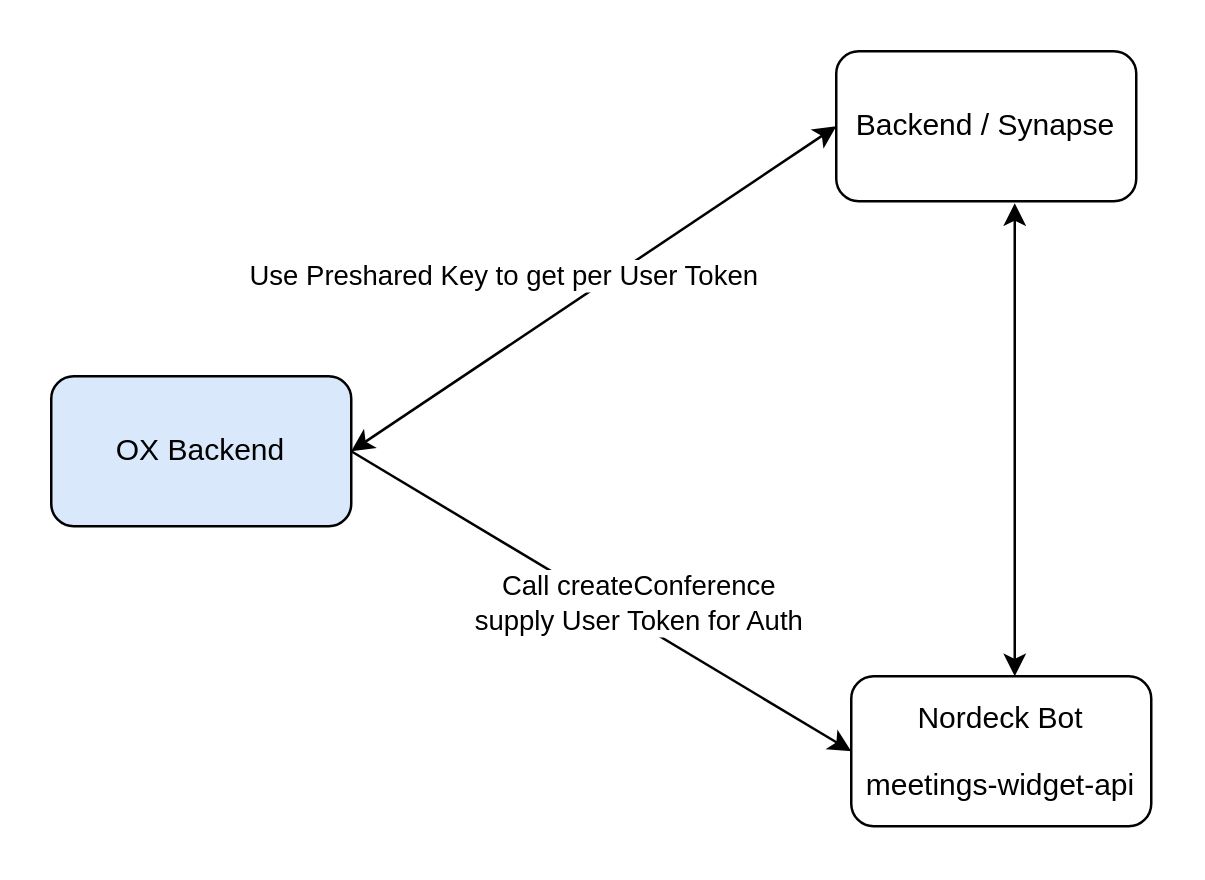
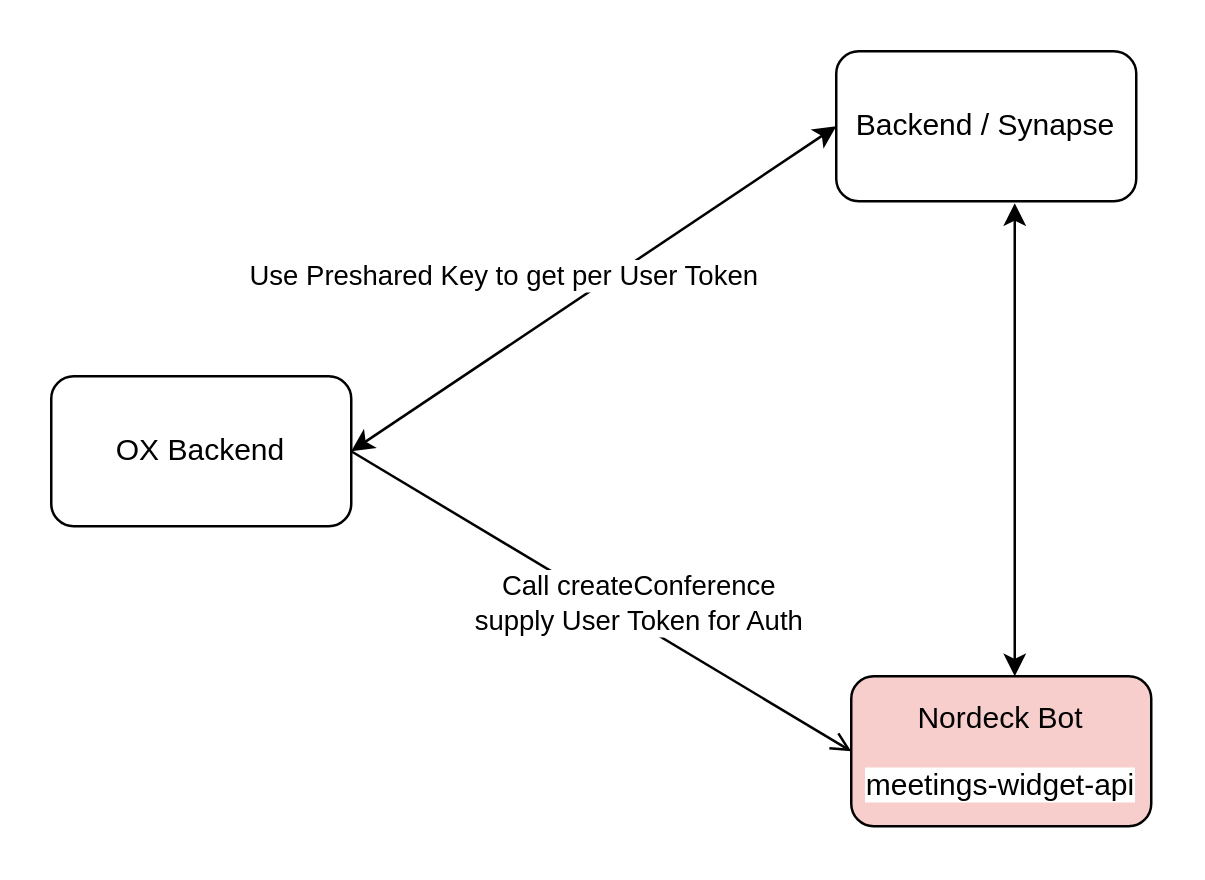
node "OX Backend": fillcolor #dae8fc -> #ffffff
edge "OX Backend" -> "Nordeck Bot meetings-widget-api": arrowhead classic -> open
node "Nordeck Bot meetings-widget-api": fillcolor #ffffff -> #f8cecc
